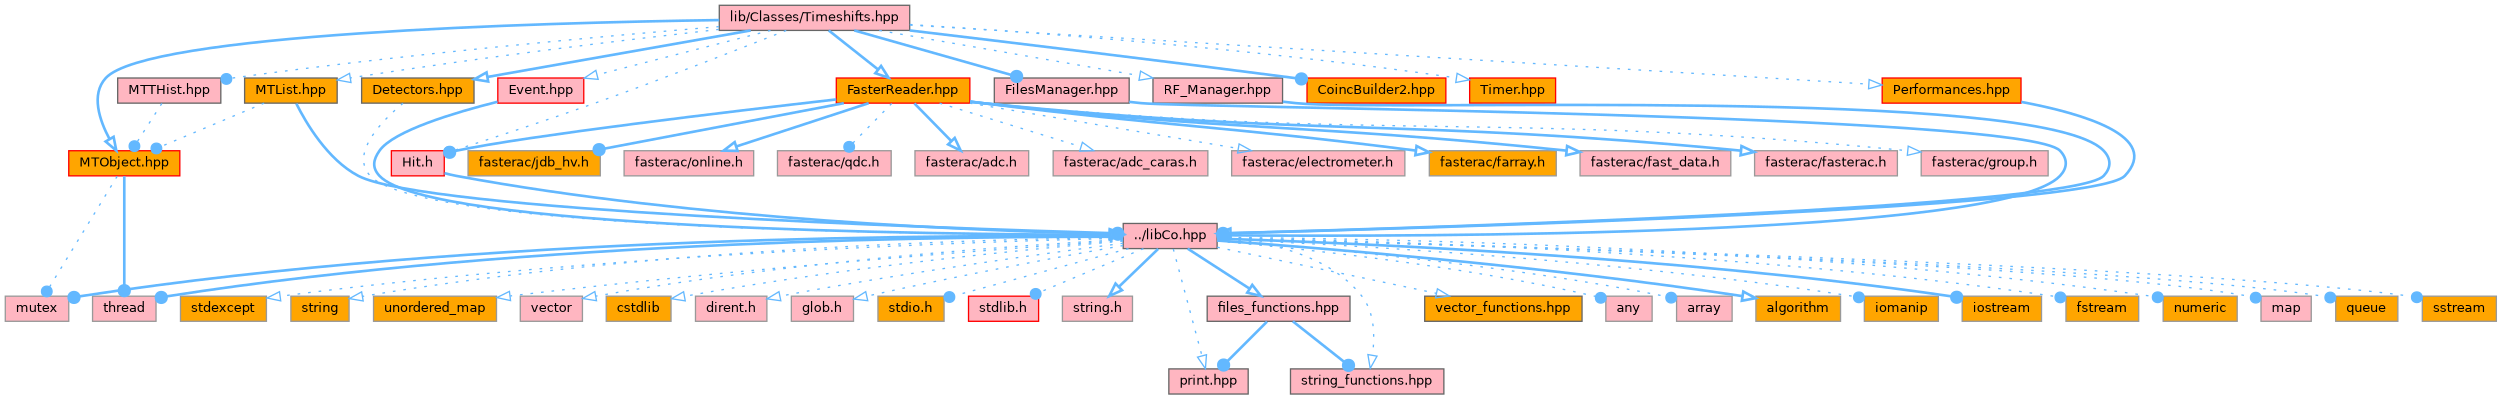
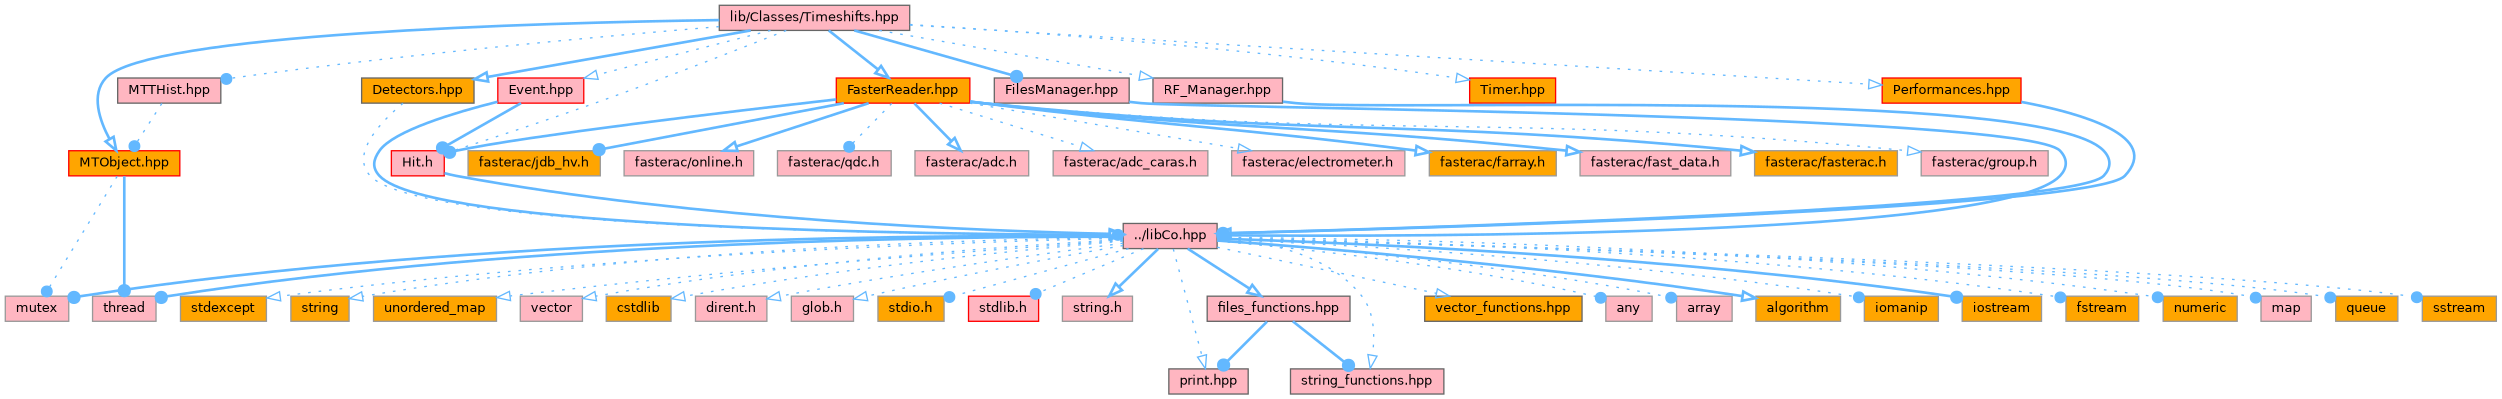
node "MTList.hpp": removed
node "CoincBuilder2.hpp": removed
edge "Event.hpp" -> "Hit.h": added
node "fasterac/fasterac.h": fillcolor lightpink -> orange
